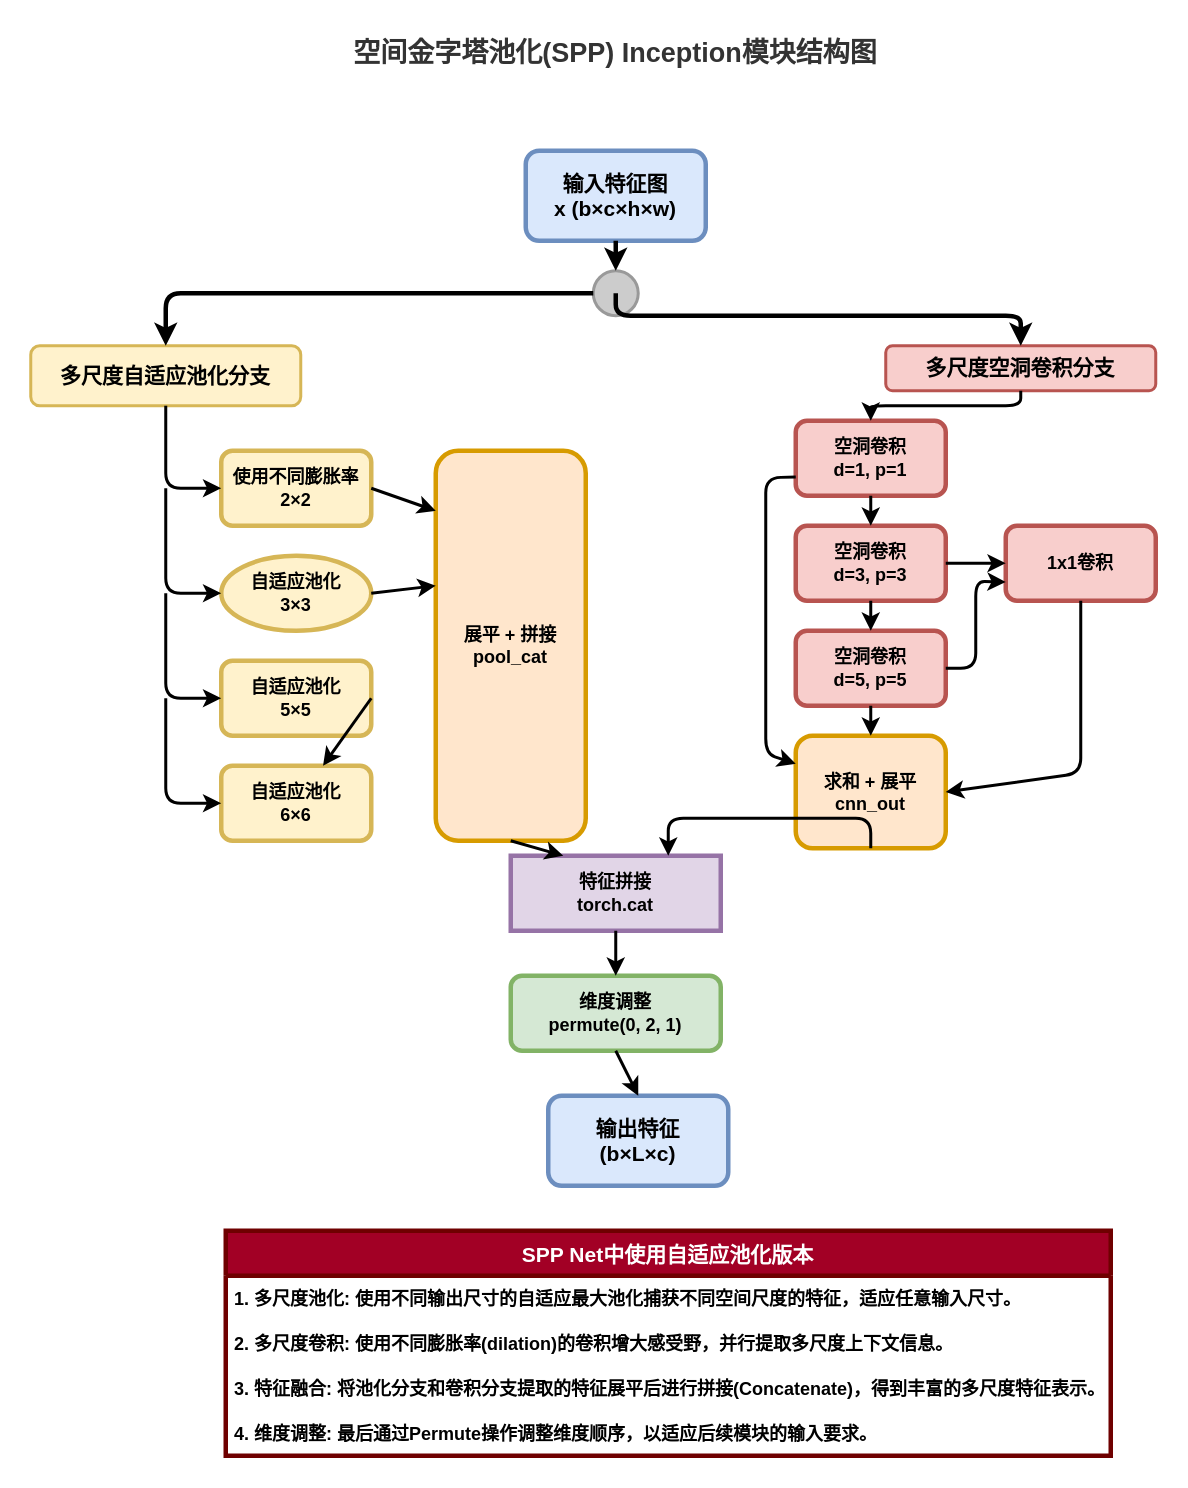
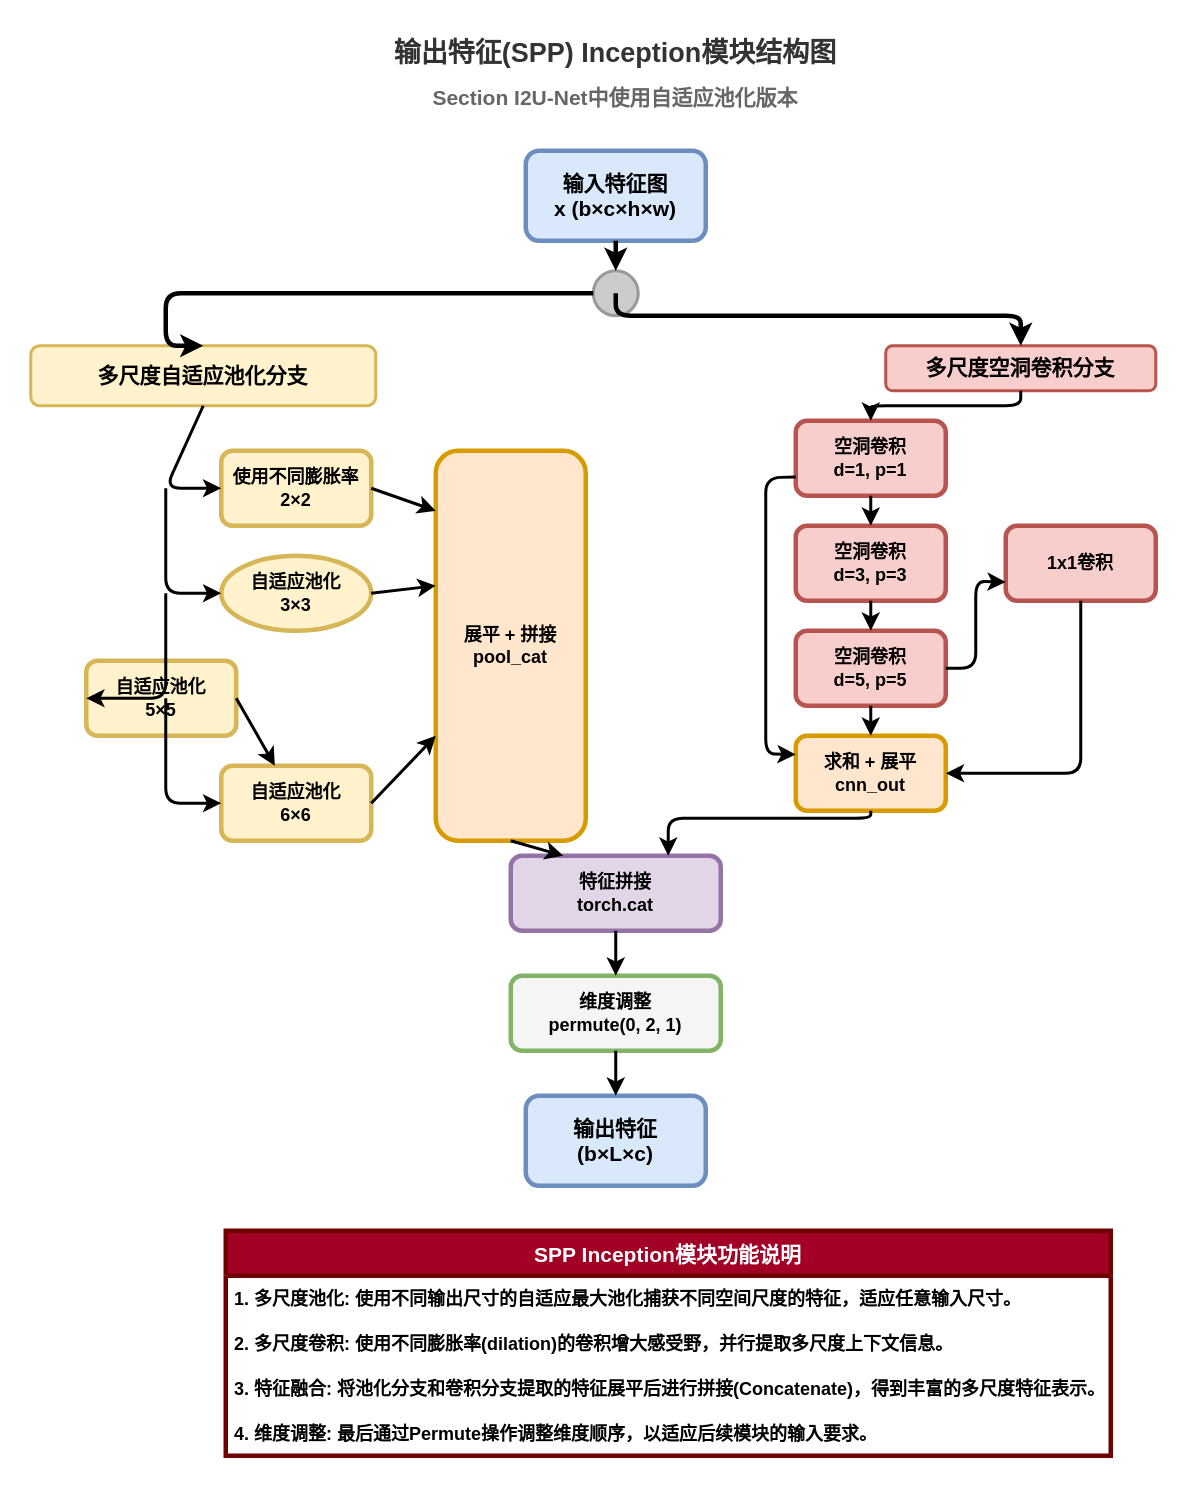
node "空间金字塔池化(SPP) Inception模块结构图": label "空间金字塔池化(SPP) Inception模块结构图" -> "输出特征(SPP) Inception模块结构图"
node "Section I2U-Net中使用自适应池化版本": added
node "多尺度自适应池化分支": size 270x60 -> 345x60
edge "空洞卷积 d=3, p=3" -> "1x1卷积": removed
node "自适应池化 5×5": moved (296, 698) -> (161, 698)
edge "自适应池化 6×6" -> "展平 + 拼接 pool_cat": added
node "求和 + 展平 cnn_out": size 150x113 -> 150x75
node "特征拼接 torch.cat": shape rectangle -> rounded rectangle
node "维度调整 permute(0, 2, 1)": fillcolor #d5e8d4 -> #f5f5f5
node "输出特征 (b×L×c)": moved (638, 1141) -> (616, 1141)
node "SPP Net中使用自适应池化版本": label "SPP Net中使用自适应池化版本" -> "SPP Inception模块功能说明"
